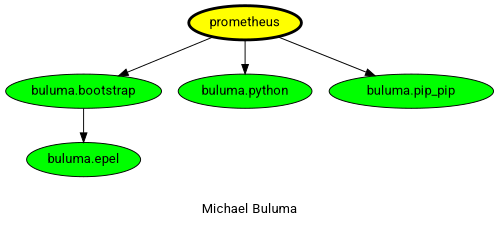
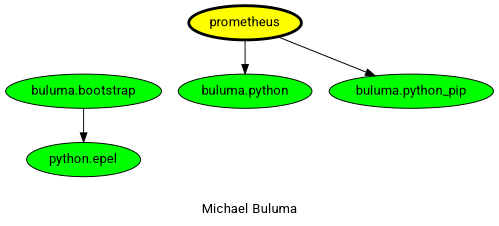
edge "prometheus" -> "buluma.bootstrap": removed
node "buluma.pip_pip": label "buluma.pip_pip" -> "buluma.python_pip"
node "buluma.epel": label "buluma.epel" -> "python.epel"
